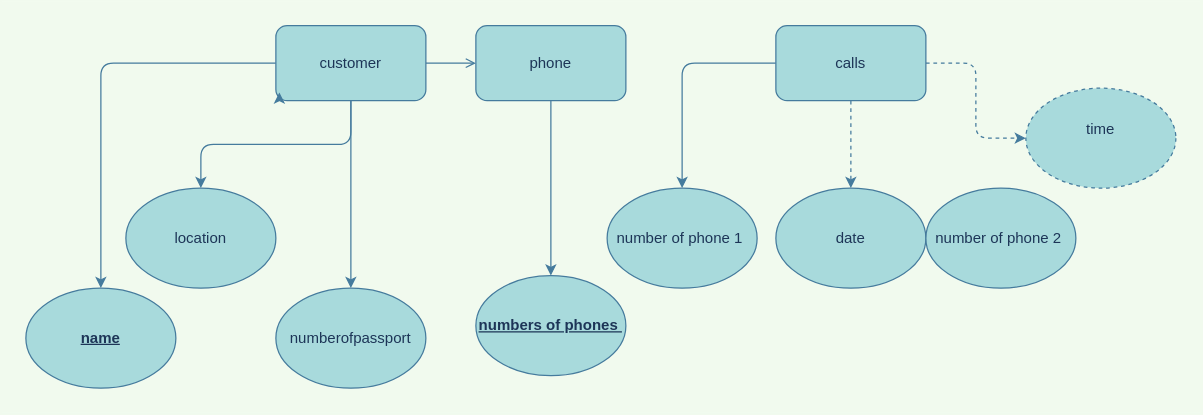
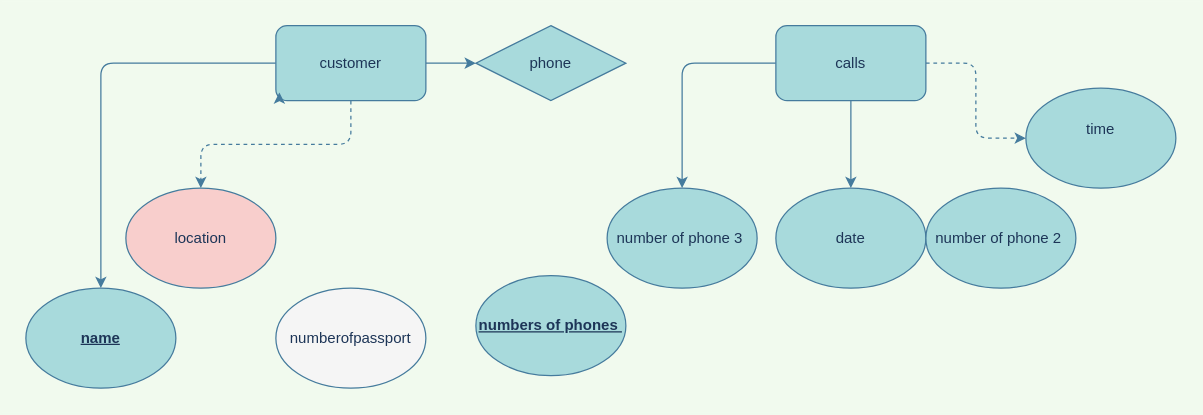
edge "customer" -> "phone": arrowhead open -> classic
node "phone": shape rounded rectangle -> diamond
node "time": style dashed -> solid
edge "calls" -> "date": style dashed -> solid
edge "customer" -> "location": style solid -> dashed
edge "phone" -> "numbers of phones": removed
edge "customer" -> "numberofpassport": removed
node "location": fillcolor #a8dadc -> #f8cecc
node "number of phone 1": label "number of phone 1" -> "number of phone 3"
node "numberofpassport": fillcolor #a8dadc -> #f5f5f5
